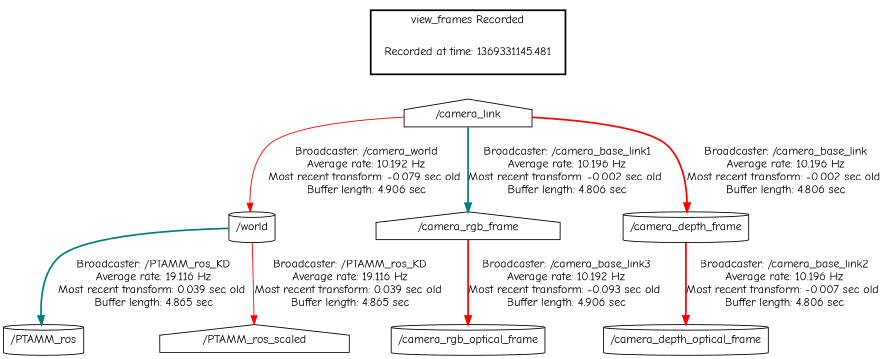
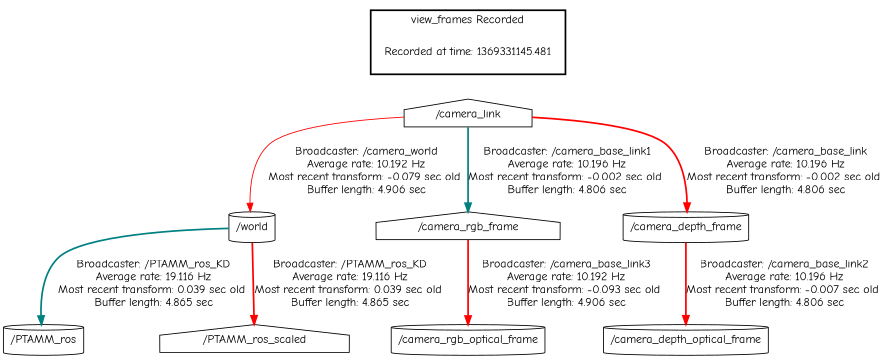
edge "/world" -> "/PTAMM_ros_scaled": style solid -> bold
